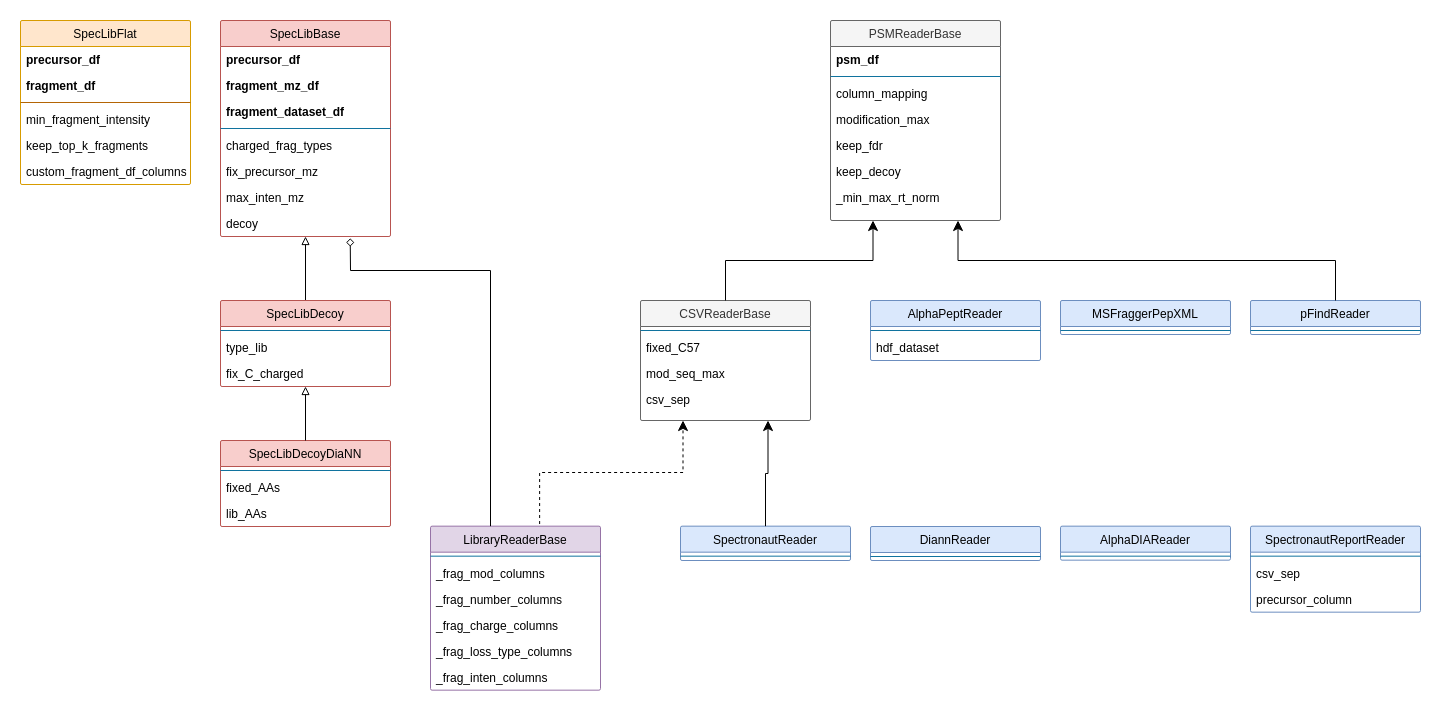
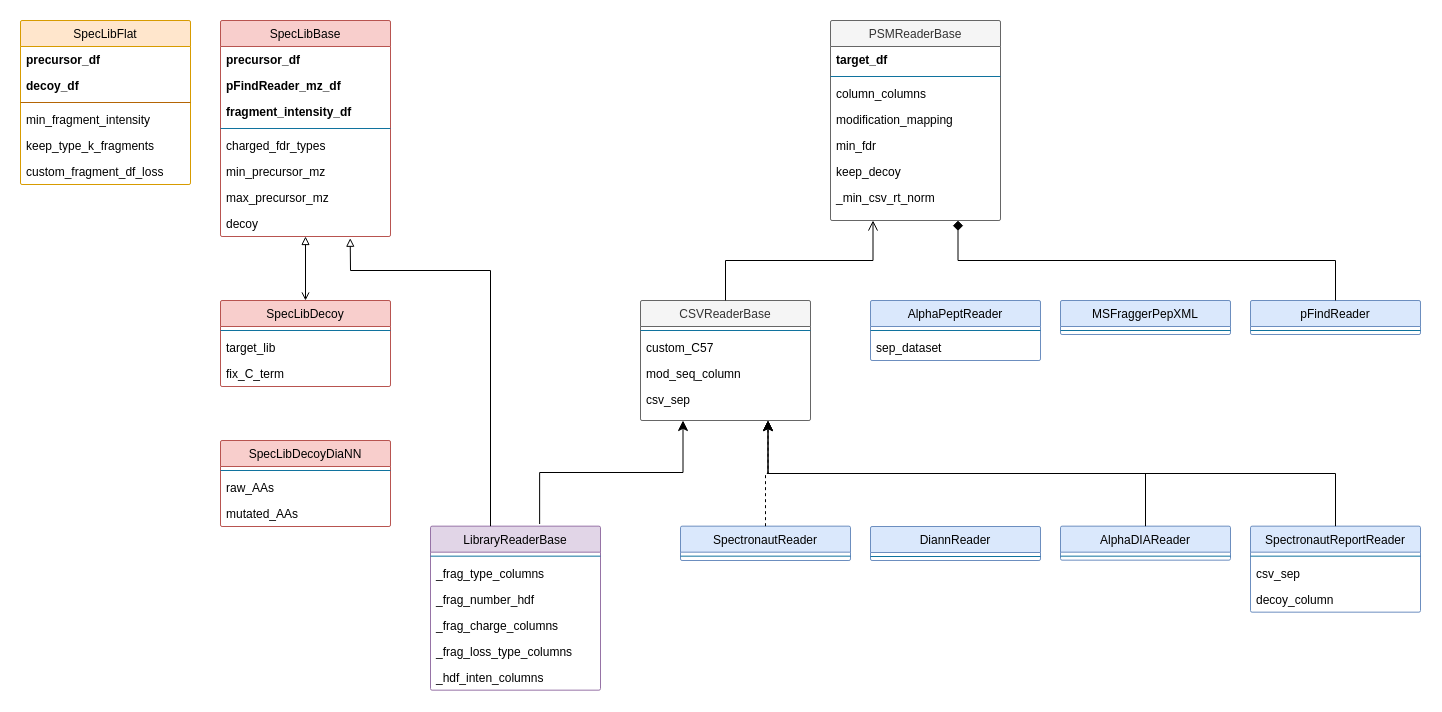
node "psm_df": label "psm_df" -> "target_df"
node "fragment_df": label "fragment_df" -> "decoy_df"
node "fragment_mz_df": label "fragment_mz_df" -> "pFindReader_mz_df"
node "column_mapping": label "column_mapping" -> "column_columns"
node "fragment_dataset_df": label "fragment_dataset_df" -> "fragment_intensity_df"
node "modification_max": label "modification_max" -> "modification_mapping"
node "keep_top_k_fragments": label "keep_top_k_fragments" -> "keep_type_k_fragments"
node "charged_frag_types": label "charged_frag_types" -> "charged_fdr_types"
node "keep_fdr": label "keep_fdr" -> "min_fdr"
node "custom_fragment_df_columns": label "custom_fragment_df_columns" -> "custom_fragment_df_loss"
node "fix_precursor_mz": label "fix_precursor_mz" -> "min_precursor_mz"
node "max_inten_mz": label "max_inten_mz" -> "max_precursor_mz"
node "_min_max_rt_norm": label "_min_max_rt_norm" -> "_min_csv_rt_norm"
edge "CSVReaderBase" -> "PSMReaderBase": arrowhead classic -> open
edge "pFindReader" -> "PSMReaderBase": arrowhead classic -> diamond
edge "LibraryReaderBase" -> "decoy": arrowhead diamond -> block
edge "SpecLibDecoy" -> "SpecLibBase": arrowhead none -> open
node "type_lib": label "type_lib" -> "target_lib"
node "fixed_C57": label "fixed_C57" -> "custom_C57"
node "hdf_dataset": label "hdf_dataset" -> "sep_dataset"
node "fix_C_charged": label "fix_C_charged" -> "fix_C_term"
node "mod_seq_max": label "mod_seq_max" -> "mod_seq_column"
edge "SpecLibDecoyDiaNN" -> "SpecLibDecoy": removed
edge "LibraryReaderBase" -> "CSVReaderBase": style dashed -> solid
edge "SpectronautReportReader" -> "CSVReaderBase": added
node "fixed_AAs": label "fixed_AAs" -> "raw_AAs"
edge "SpectronautReader" -> "CSVReaderBase": style solid -> dashed
edge "AlphaDIAReader" -> "CSVReaderBase": added
node "lib_AAs": label "lib_AAs" -> "mutated_AAs"
node "_frag_mod_columns": label "_frag_mod_columns" -> "_frag_type_columns"
node "_frag_number_columns": label "_frag_number_columns" -> "_frag_number_hdf"
node "precursor_column": label "precursor_column" -> "decoy_column"
node "_frag_inten_columns": label "_frag_inten_columns" -> "_hdf_inten_columns"
